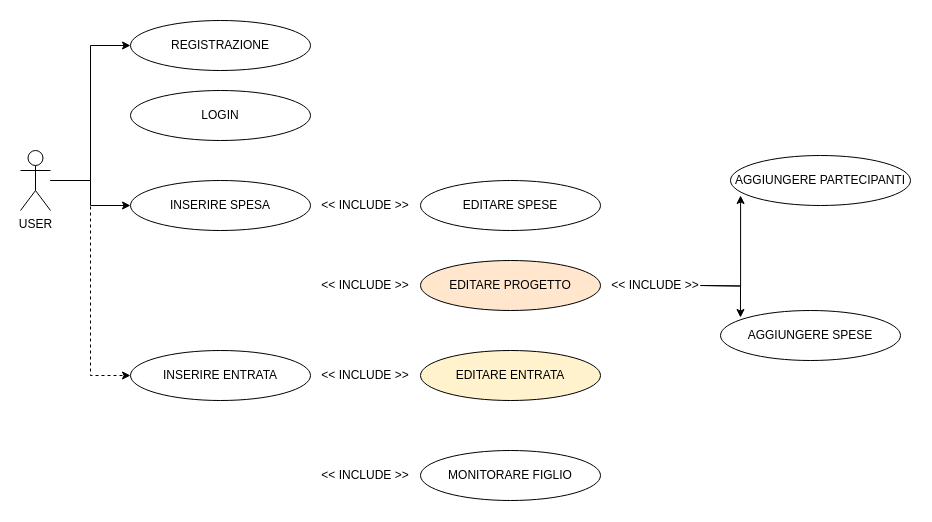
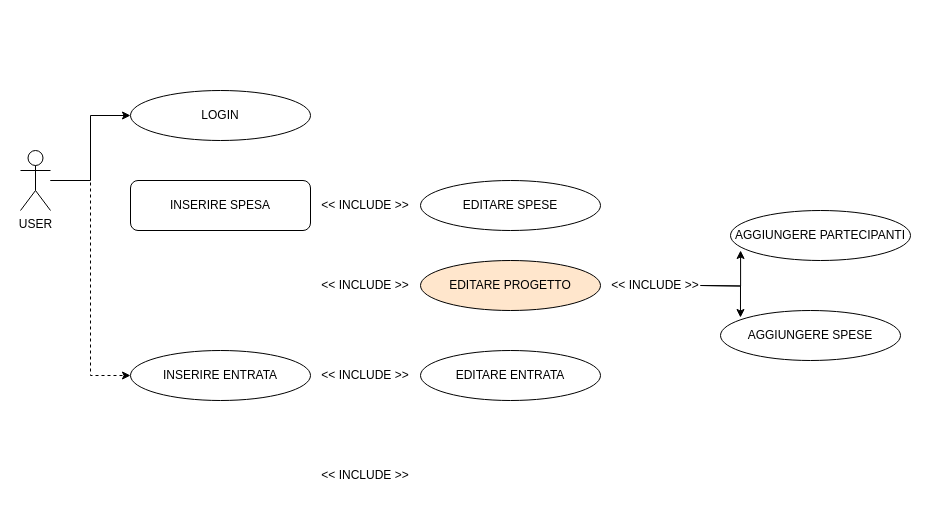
node "REGISTRAZIONE": removed
edge "USER" -> "REGISTRAZIONE": removed
edge "USER" -> "LOGIN": added
node "AGGIUNGERE PARTECIPANTI": moved (821, 181) -> (821, 236)
edge "USER" -> "INSERIRE SPESA": removed
node "INSERIRE SPESA": shape ellipse -> rounded rectangle
node "EDITARE ENTRATA": fillcolor #fff2cc -> #ffffff
node "MONITORARE FIGLIO": removed
